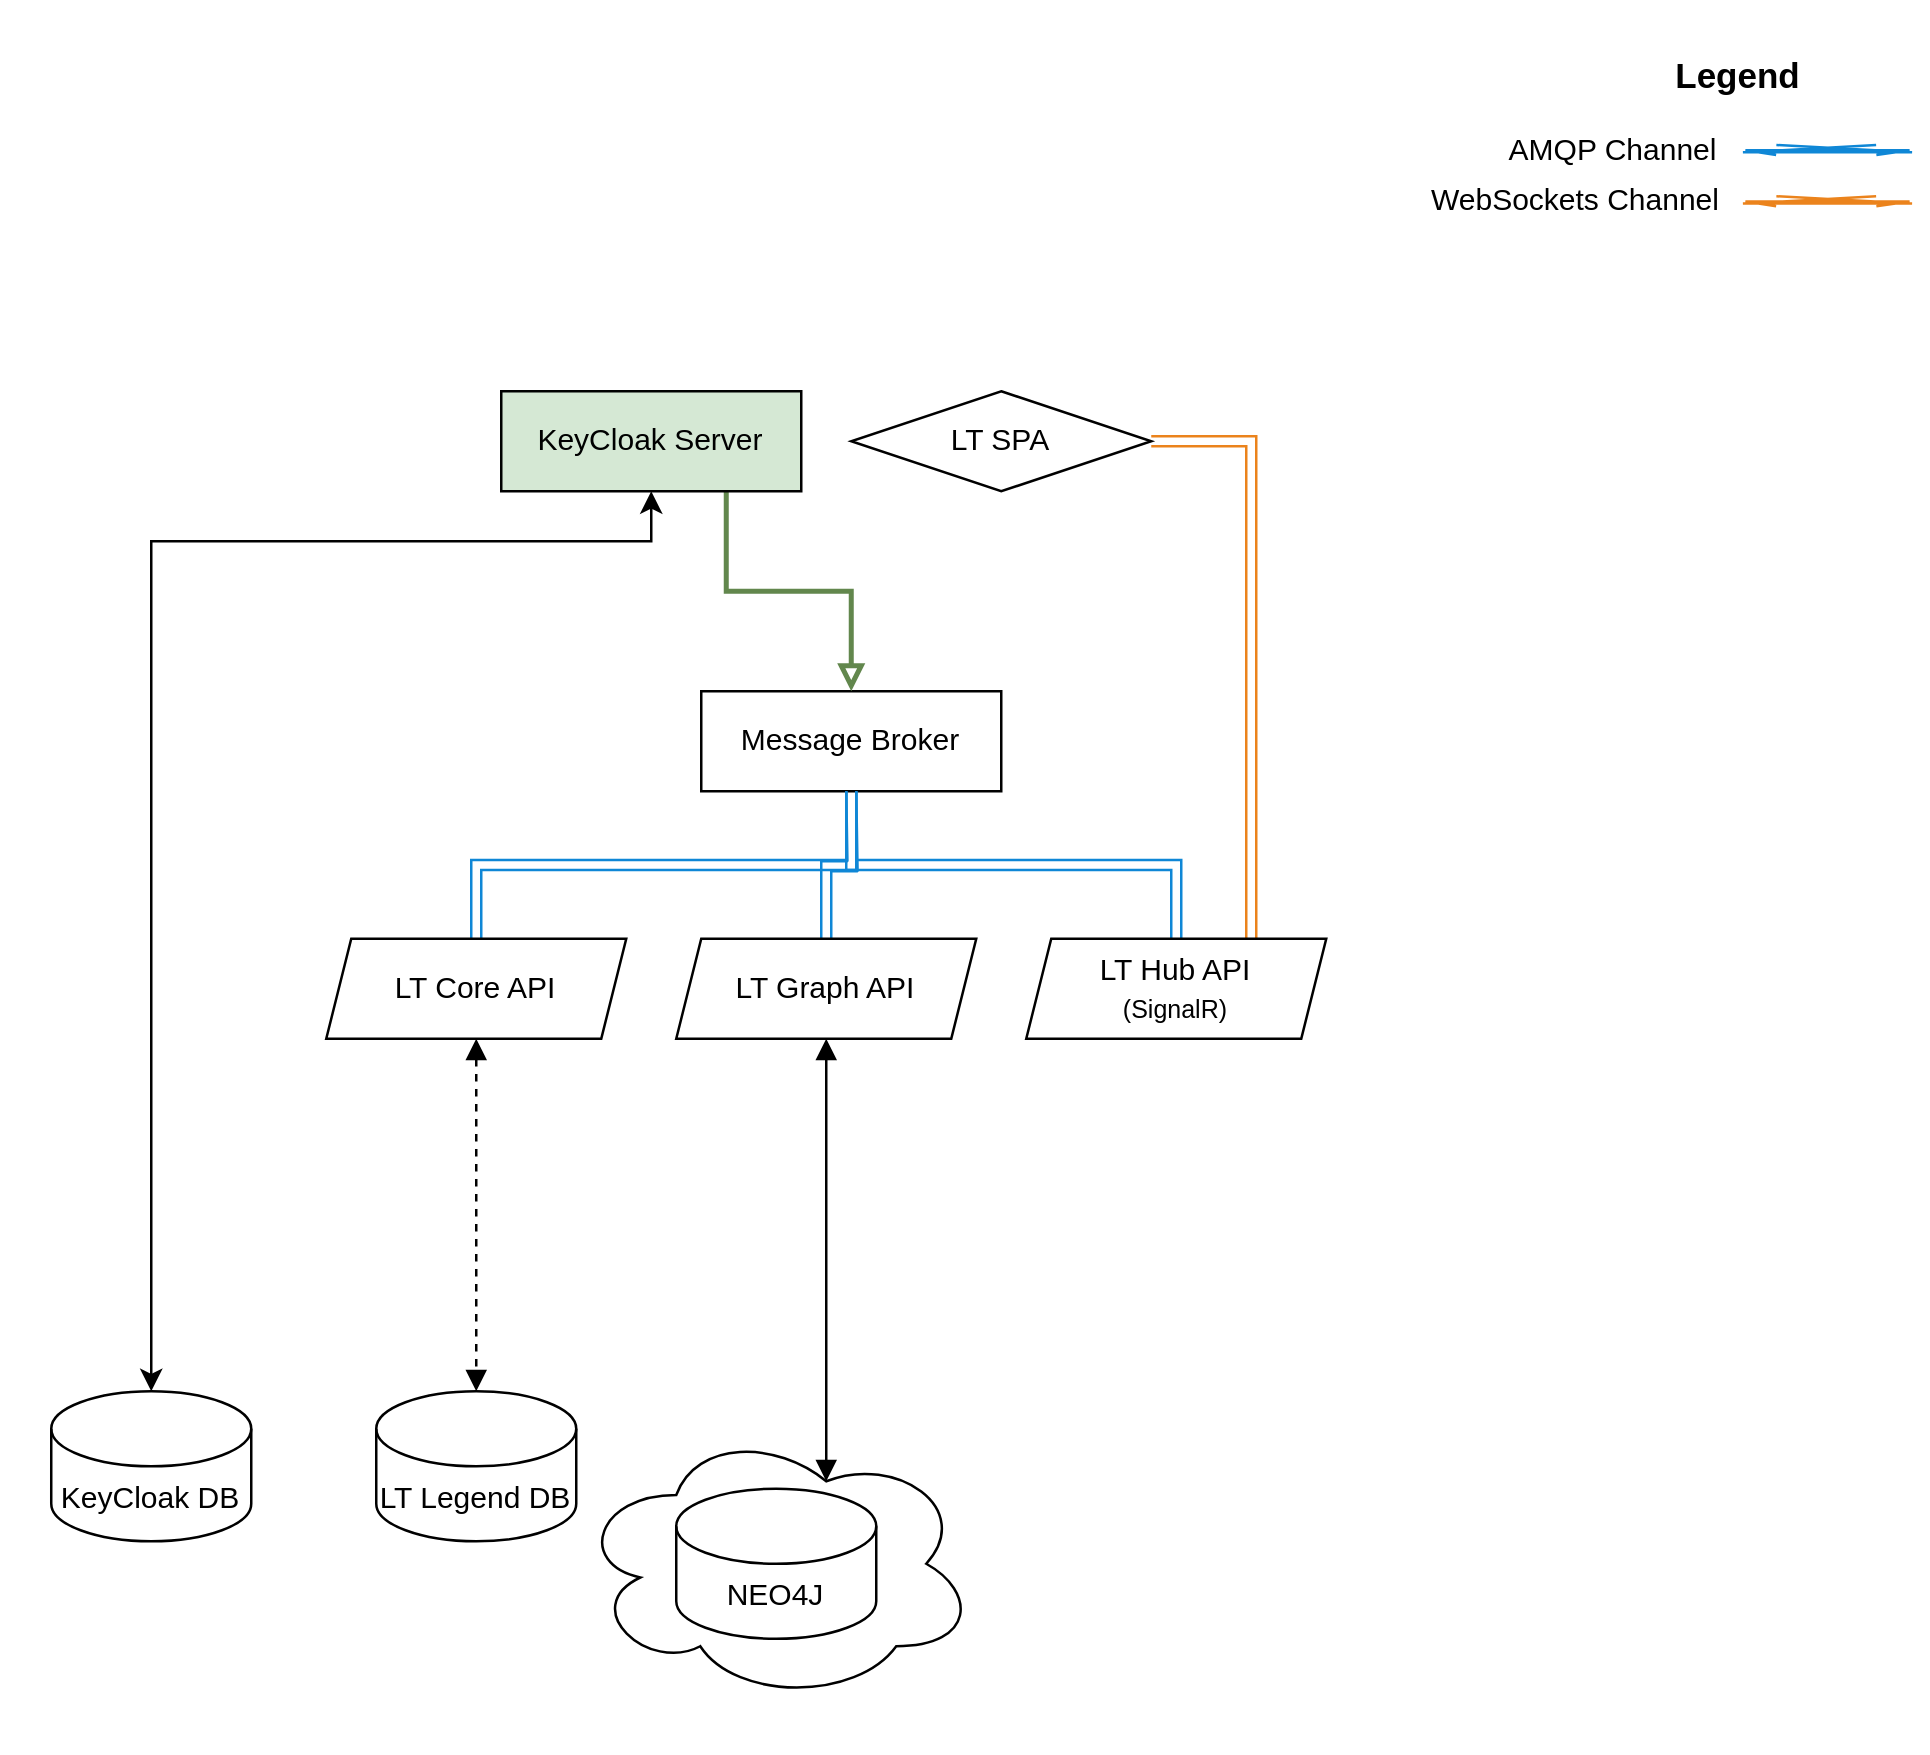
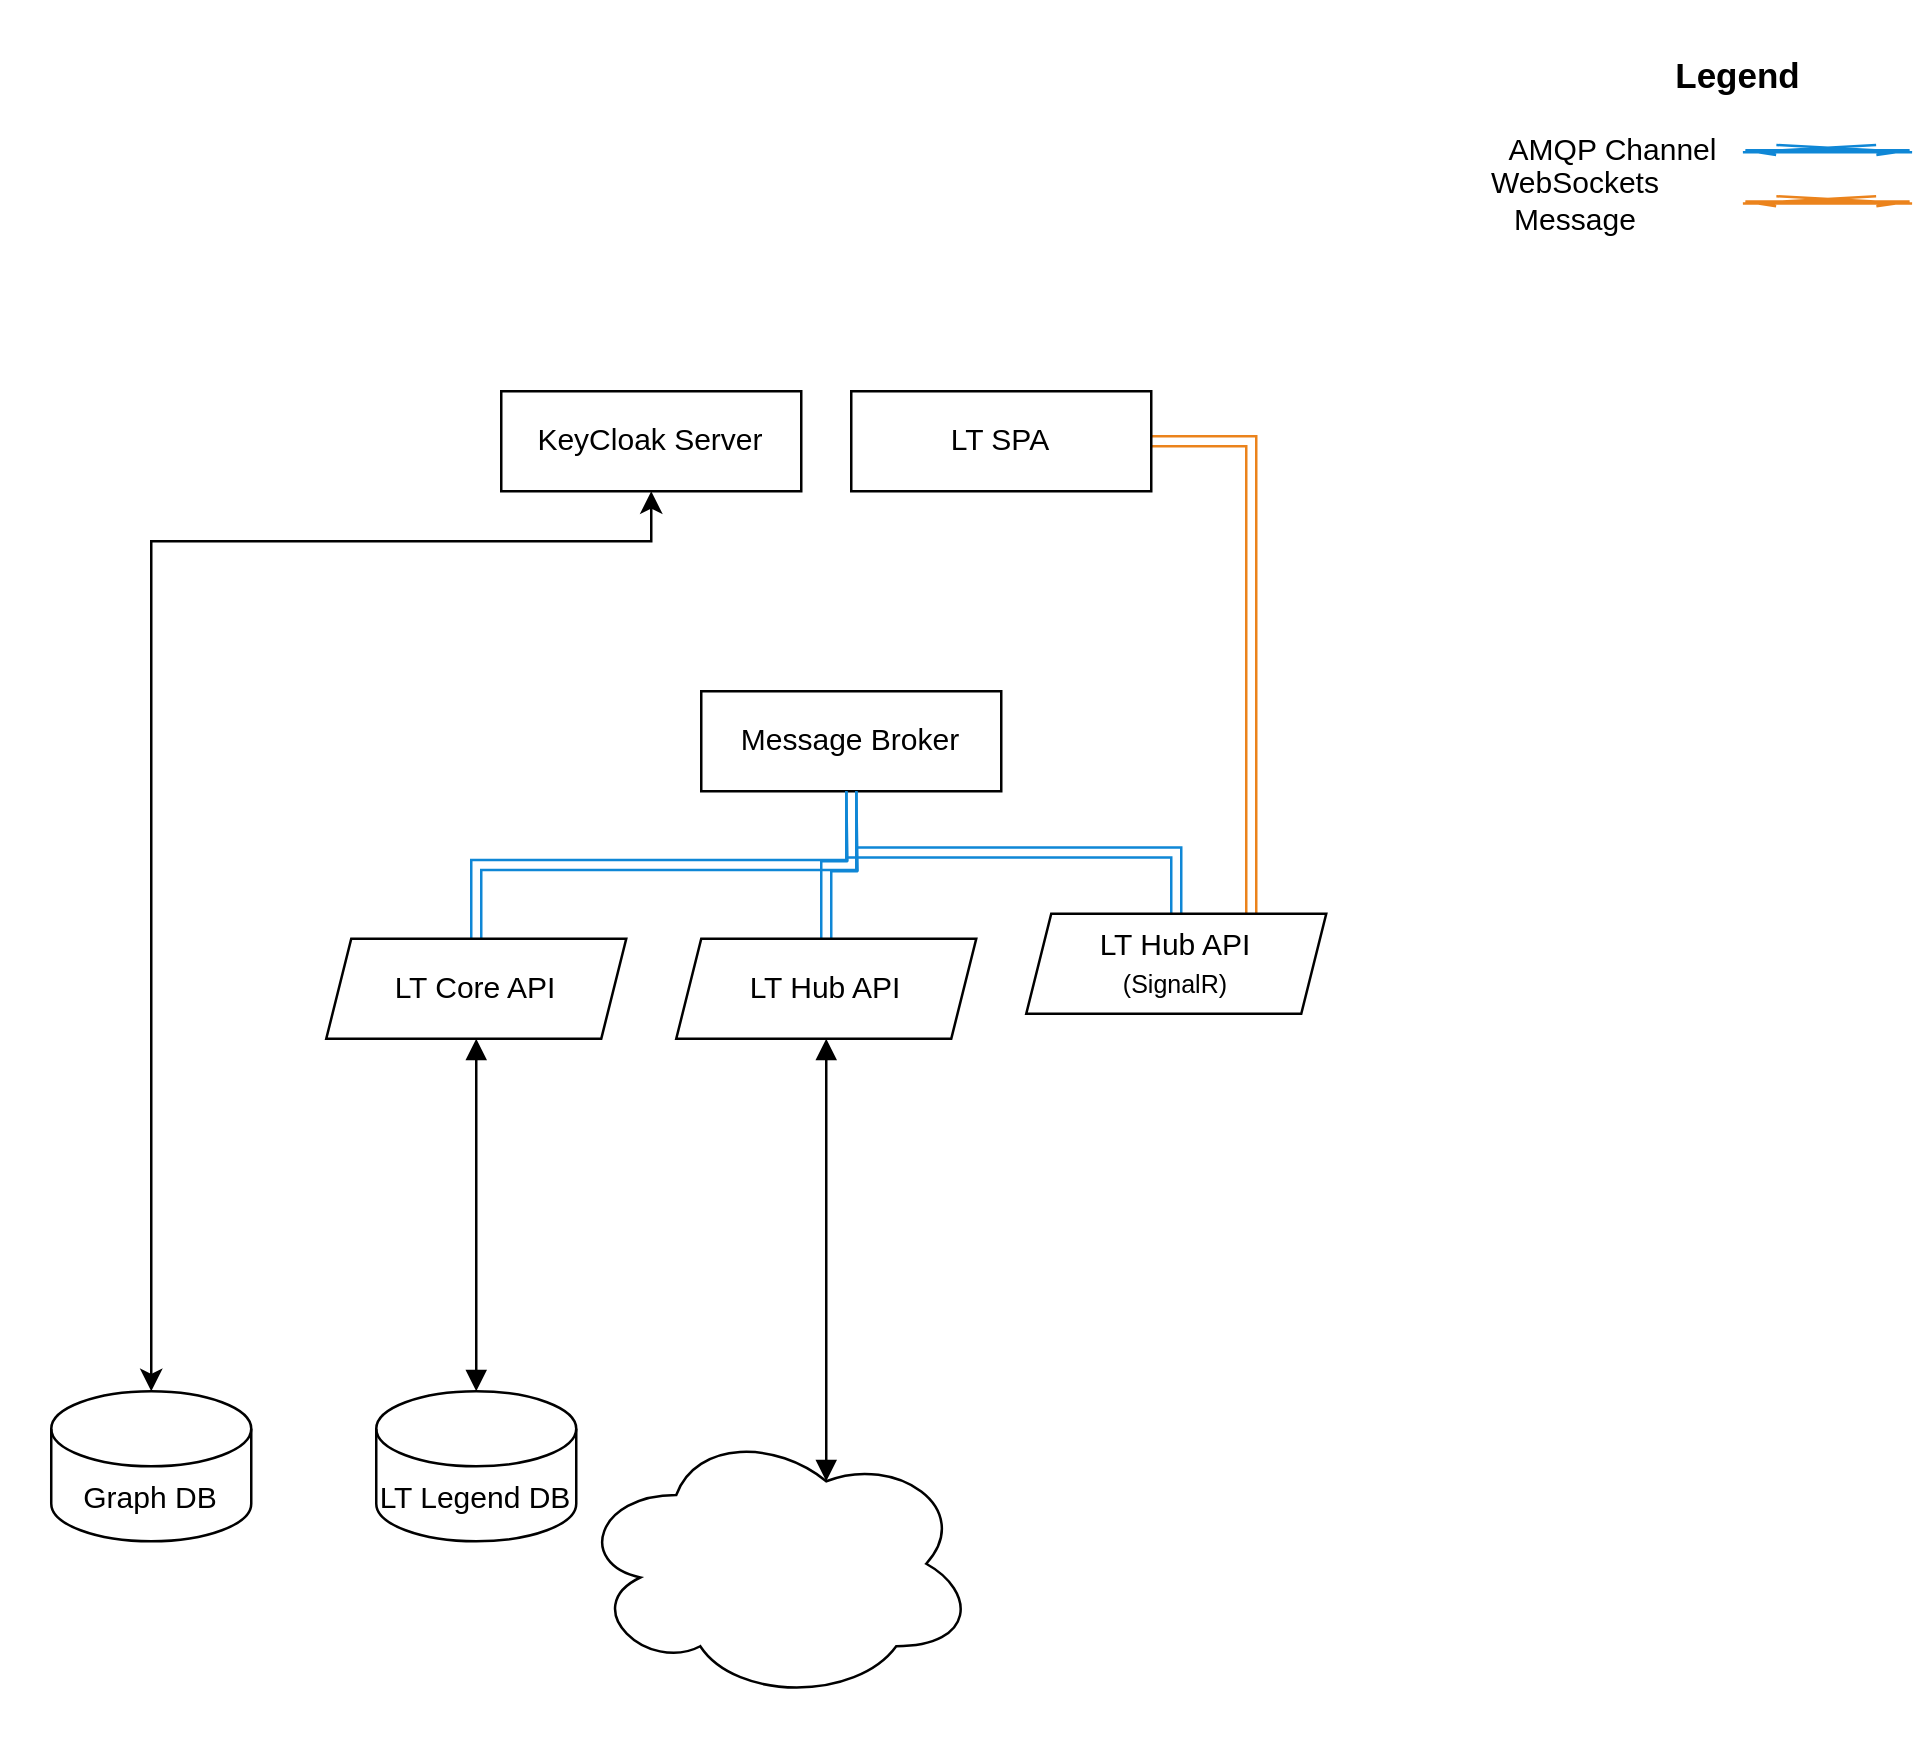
node "WebSockets Channel": label "WebSockets Channel" -> "WebSockets Message"
node "KeyCloak Server": fillcolor #d5e8d4 -> #ffffff
node "LT SPA": shape diamond -> rectangle
edge "KeyCloak Server" -> "Message Broker": removed
node "LT Graph API": label "LT Graph API" -> "LT Hub API"
node "LT Hub API (SignalR)": moved (1176, 989) -> (1176, 964)
edge "LT Core API" -- "LT Legend DB": style dashed -> solid
node "KeyCloak DB": label "KeyCloak DB" -> "Graph DB"
node "NEO4J": removed
